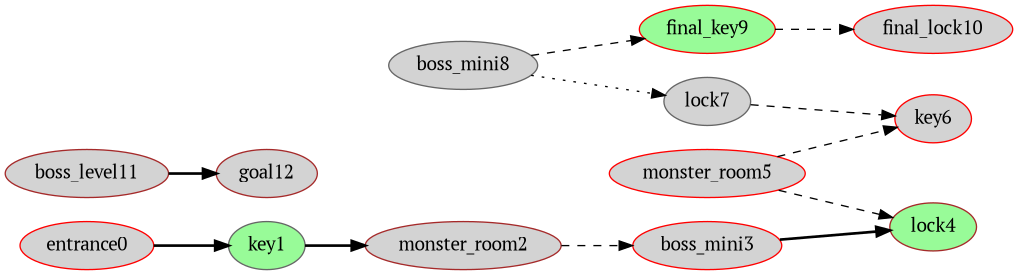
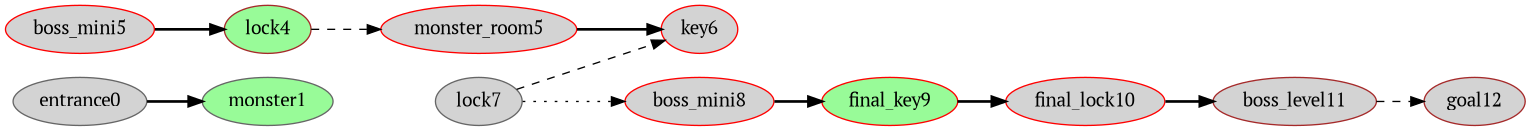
edge "final_key9" -> "final_lock10": style dashed -> bold
edge "boss_mini8" -> "final_key9": style dashed -> bold
node "boss_mini8": color gray40 -> red
edge "boss_mini8" -> "lock7": reversed
edge "final_lock10" -> "boss_level11": added
edge "monster_room5" -> "key6": style dashed -> bold
edge "boss_level11" -> "goal12": style bold -> dashed
edge "monster_room5" -> "lock4": reversed
node "entrance0": color red -> gray40
node "key1": label "key1" -> "monster1"
node "monster_room2": removed
node "boss_mini3": label "boss_mini3" -> "boss_mini5"
